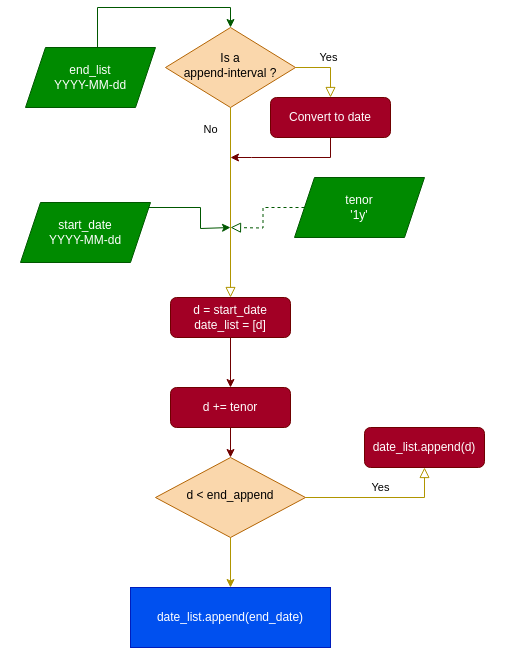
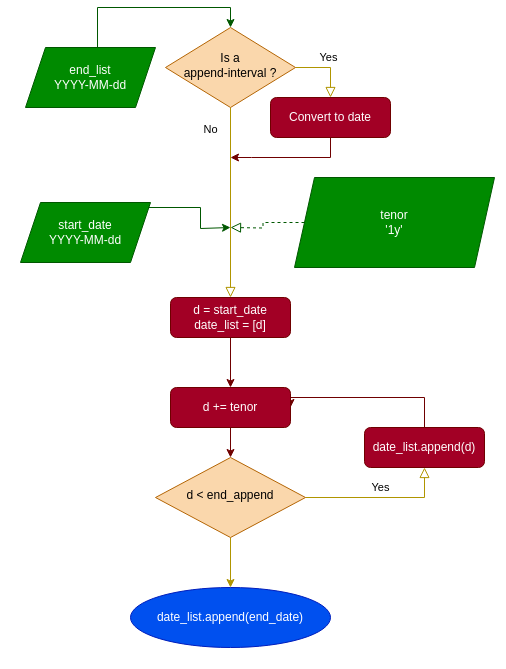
node "tenor '1y'": size 130x60 -> 200x90
edge "date_list.append(d)" -> "d += tenor": added
node "date_list.append(end_date)": shape rectangle -> ellipse
